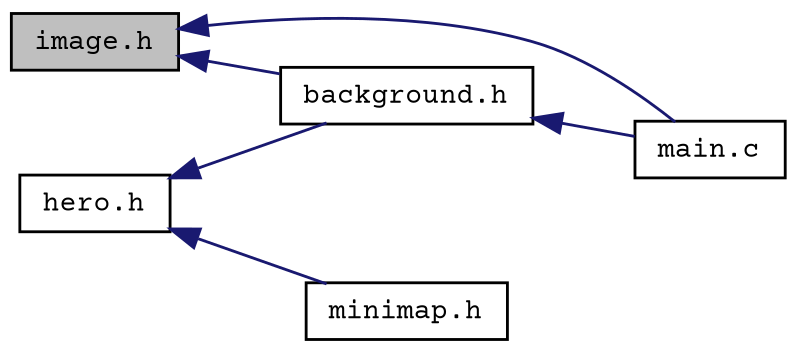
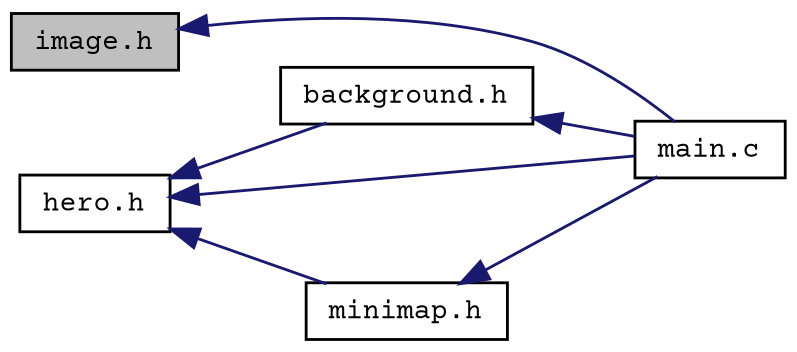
edge "background.h" -> "image.h": removed
edge "main.c" -> "hero.h": added
edge "main.c" -> "minimap.h": added
